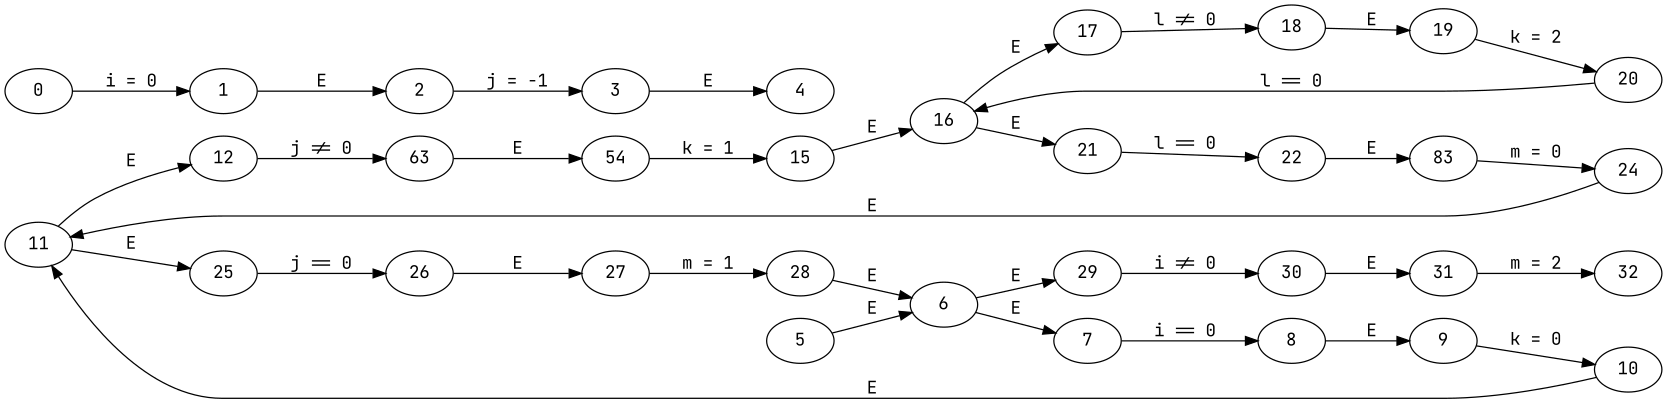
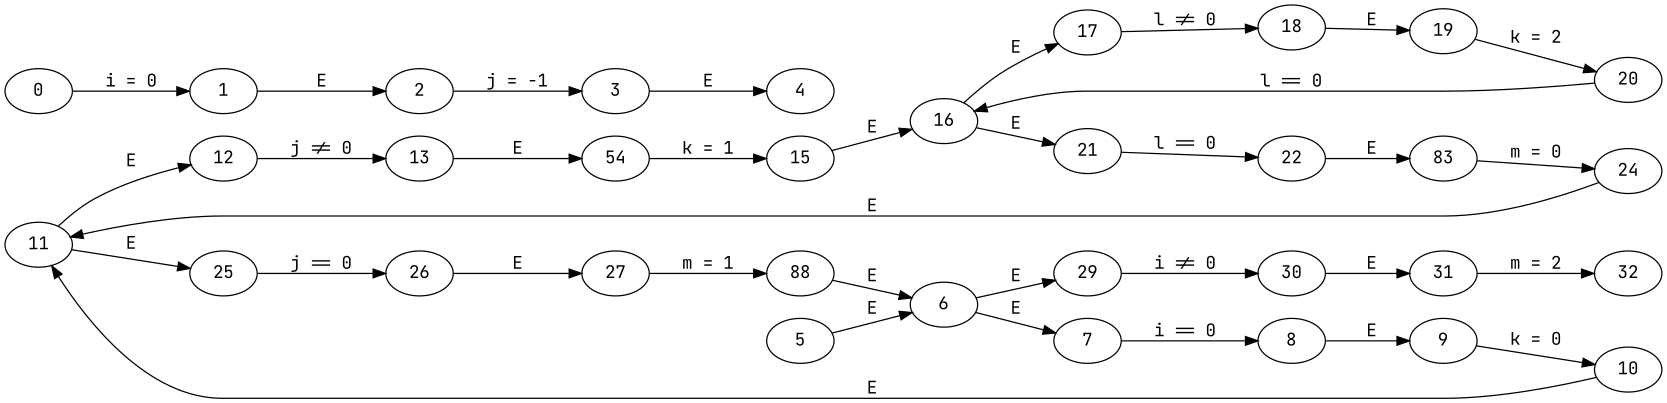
node "63": label "63" -> "13"
node "28": label "28" -> "88"
